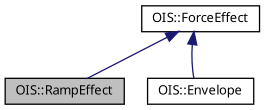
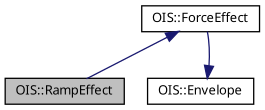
edge "OIS::Envelope" -> "OIS::ForceEffect": reversed
